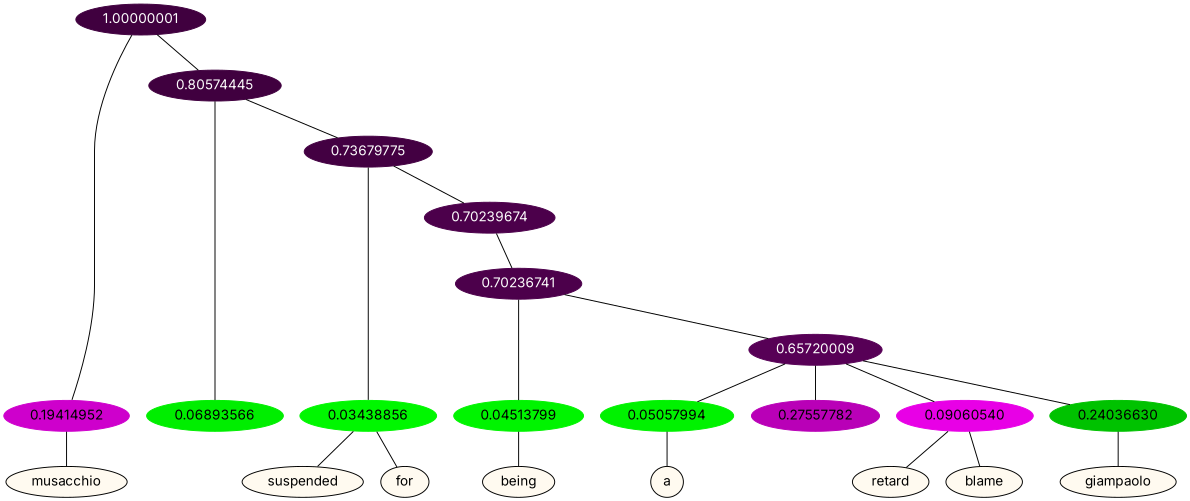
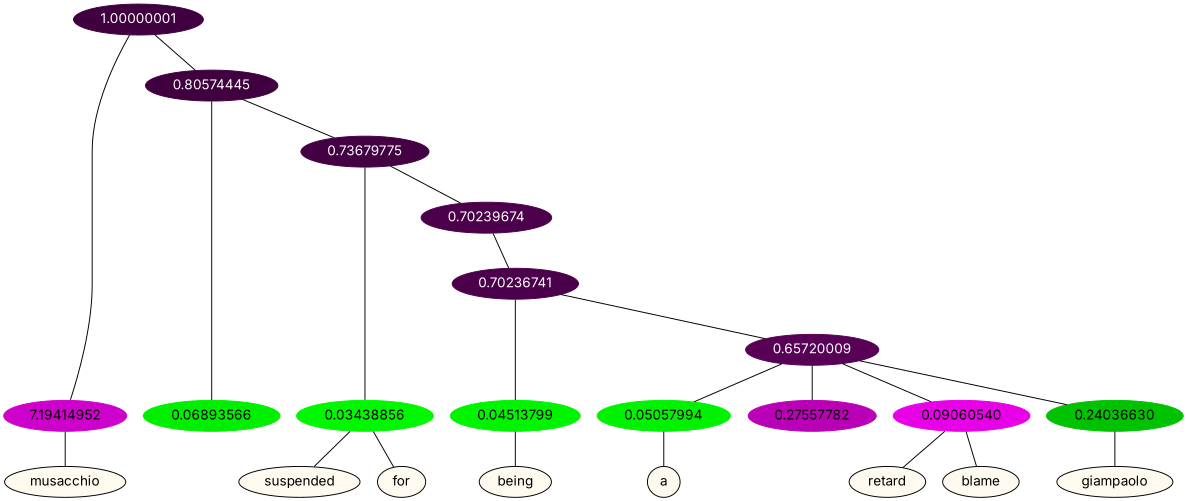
node "0.19414952": label "0.19414952" -> "7.19414952"
